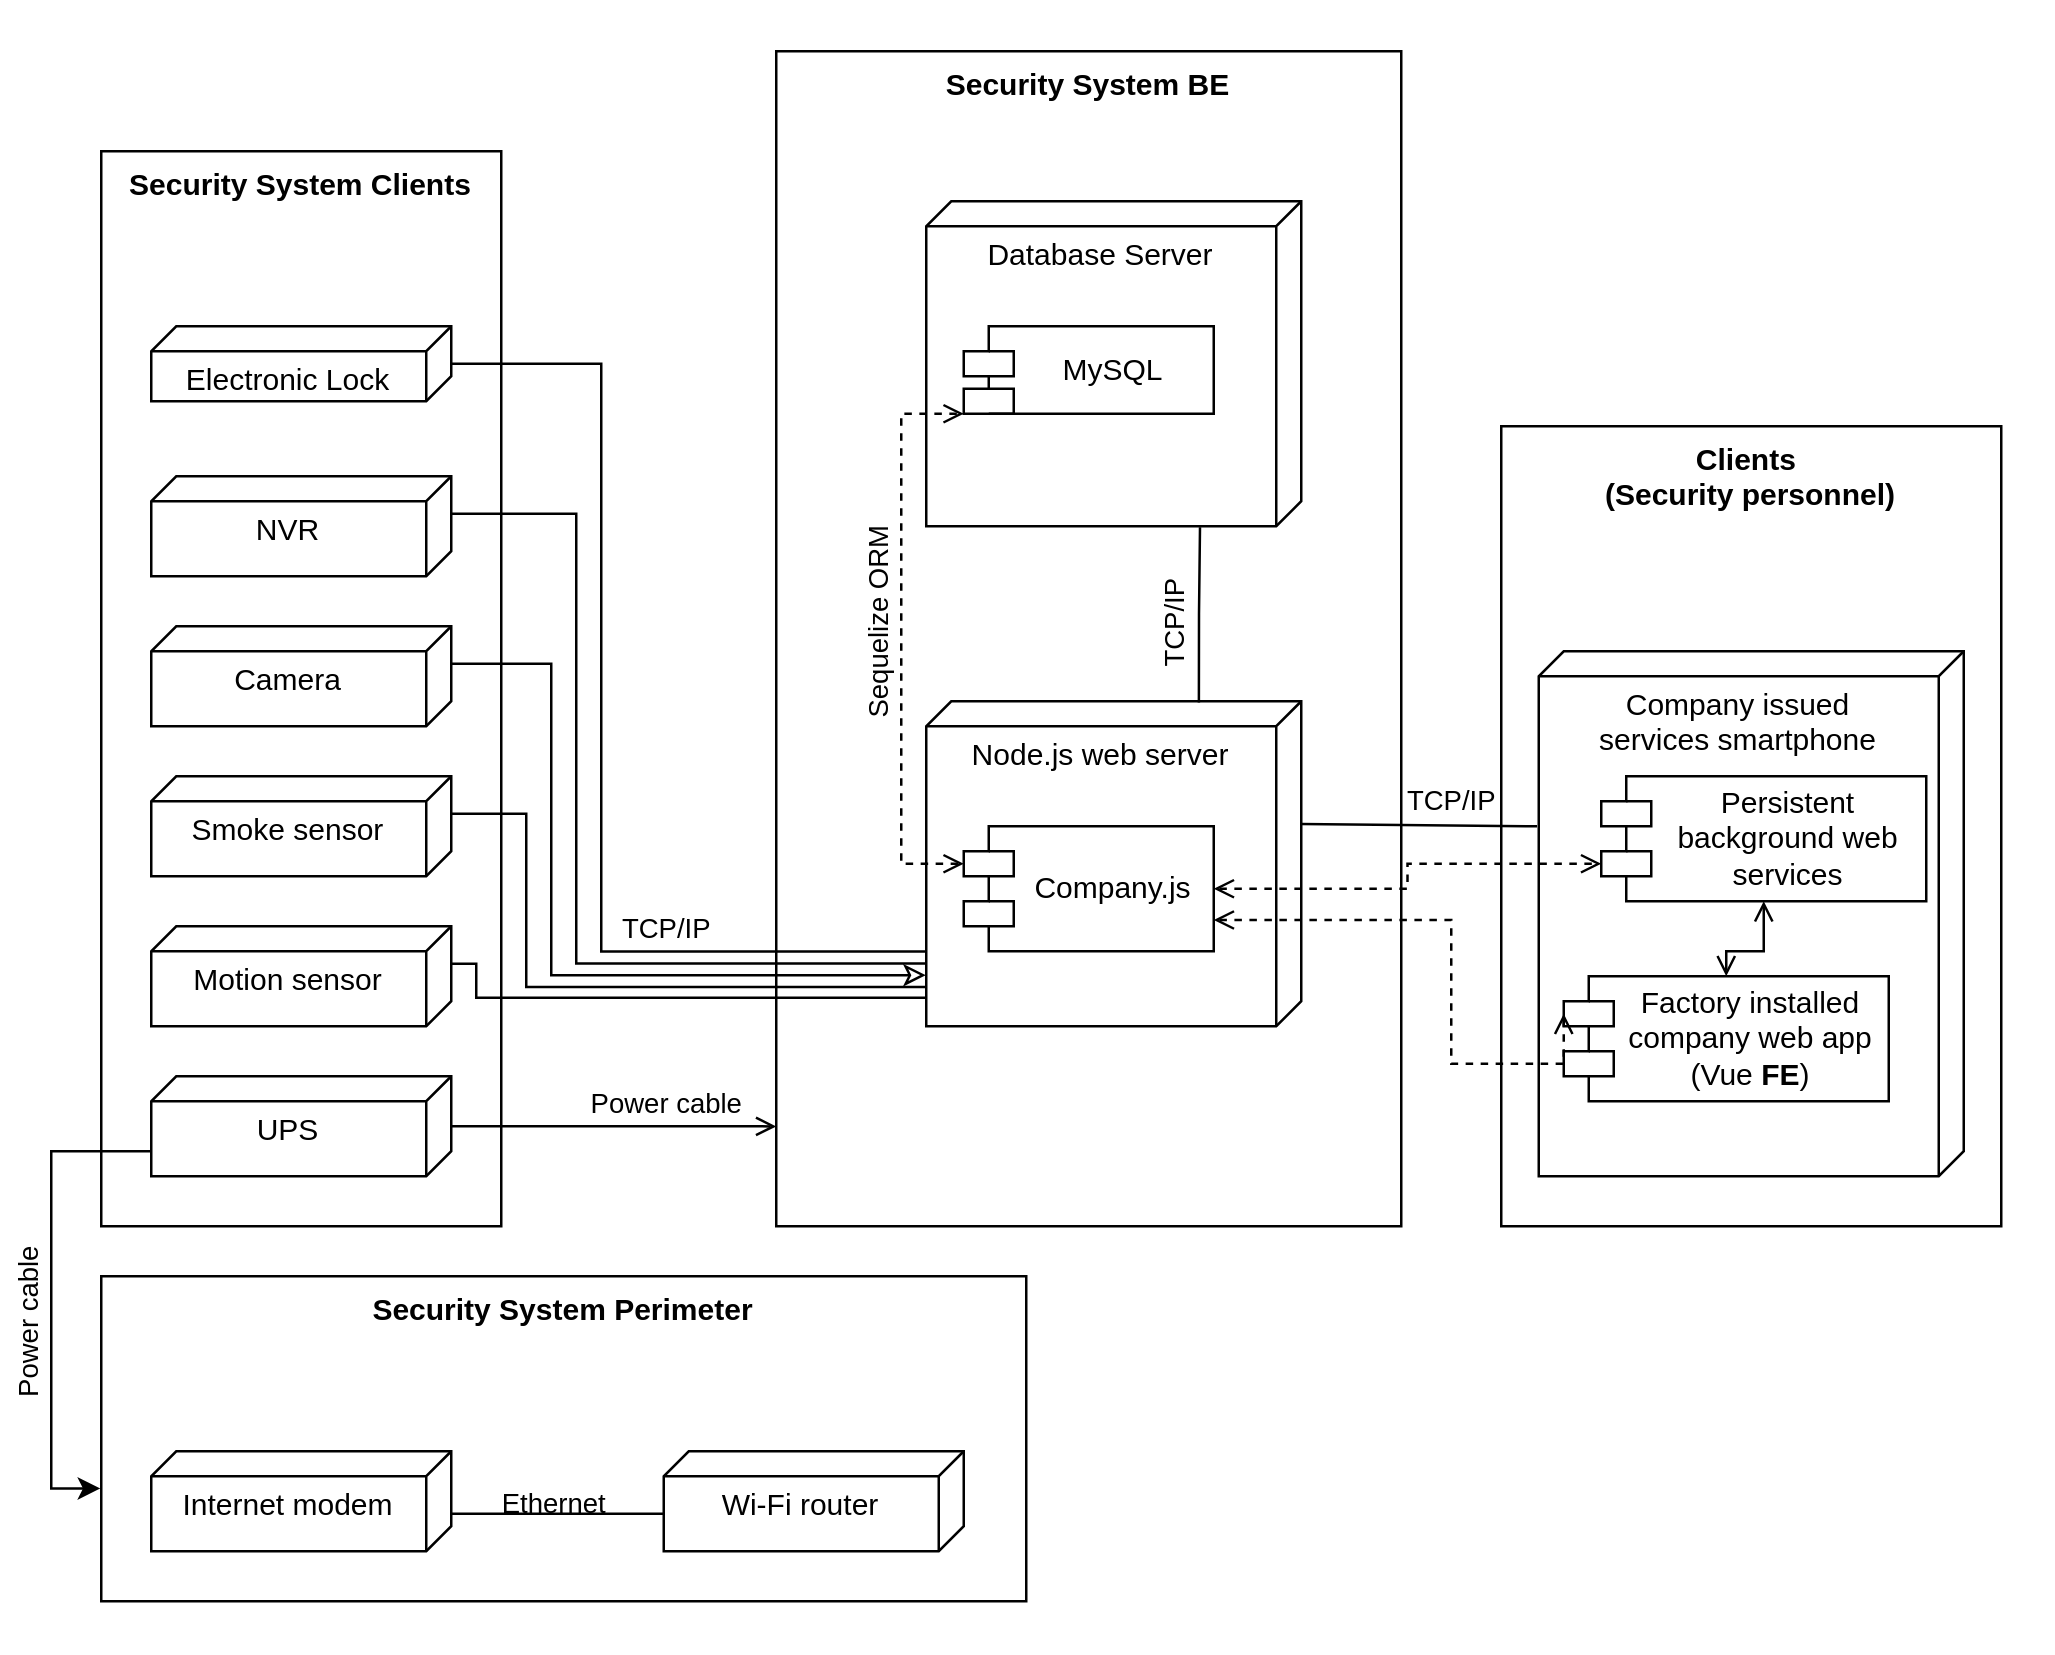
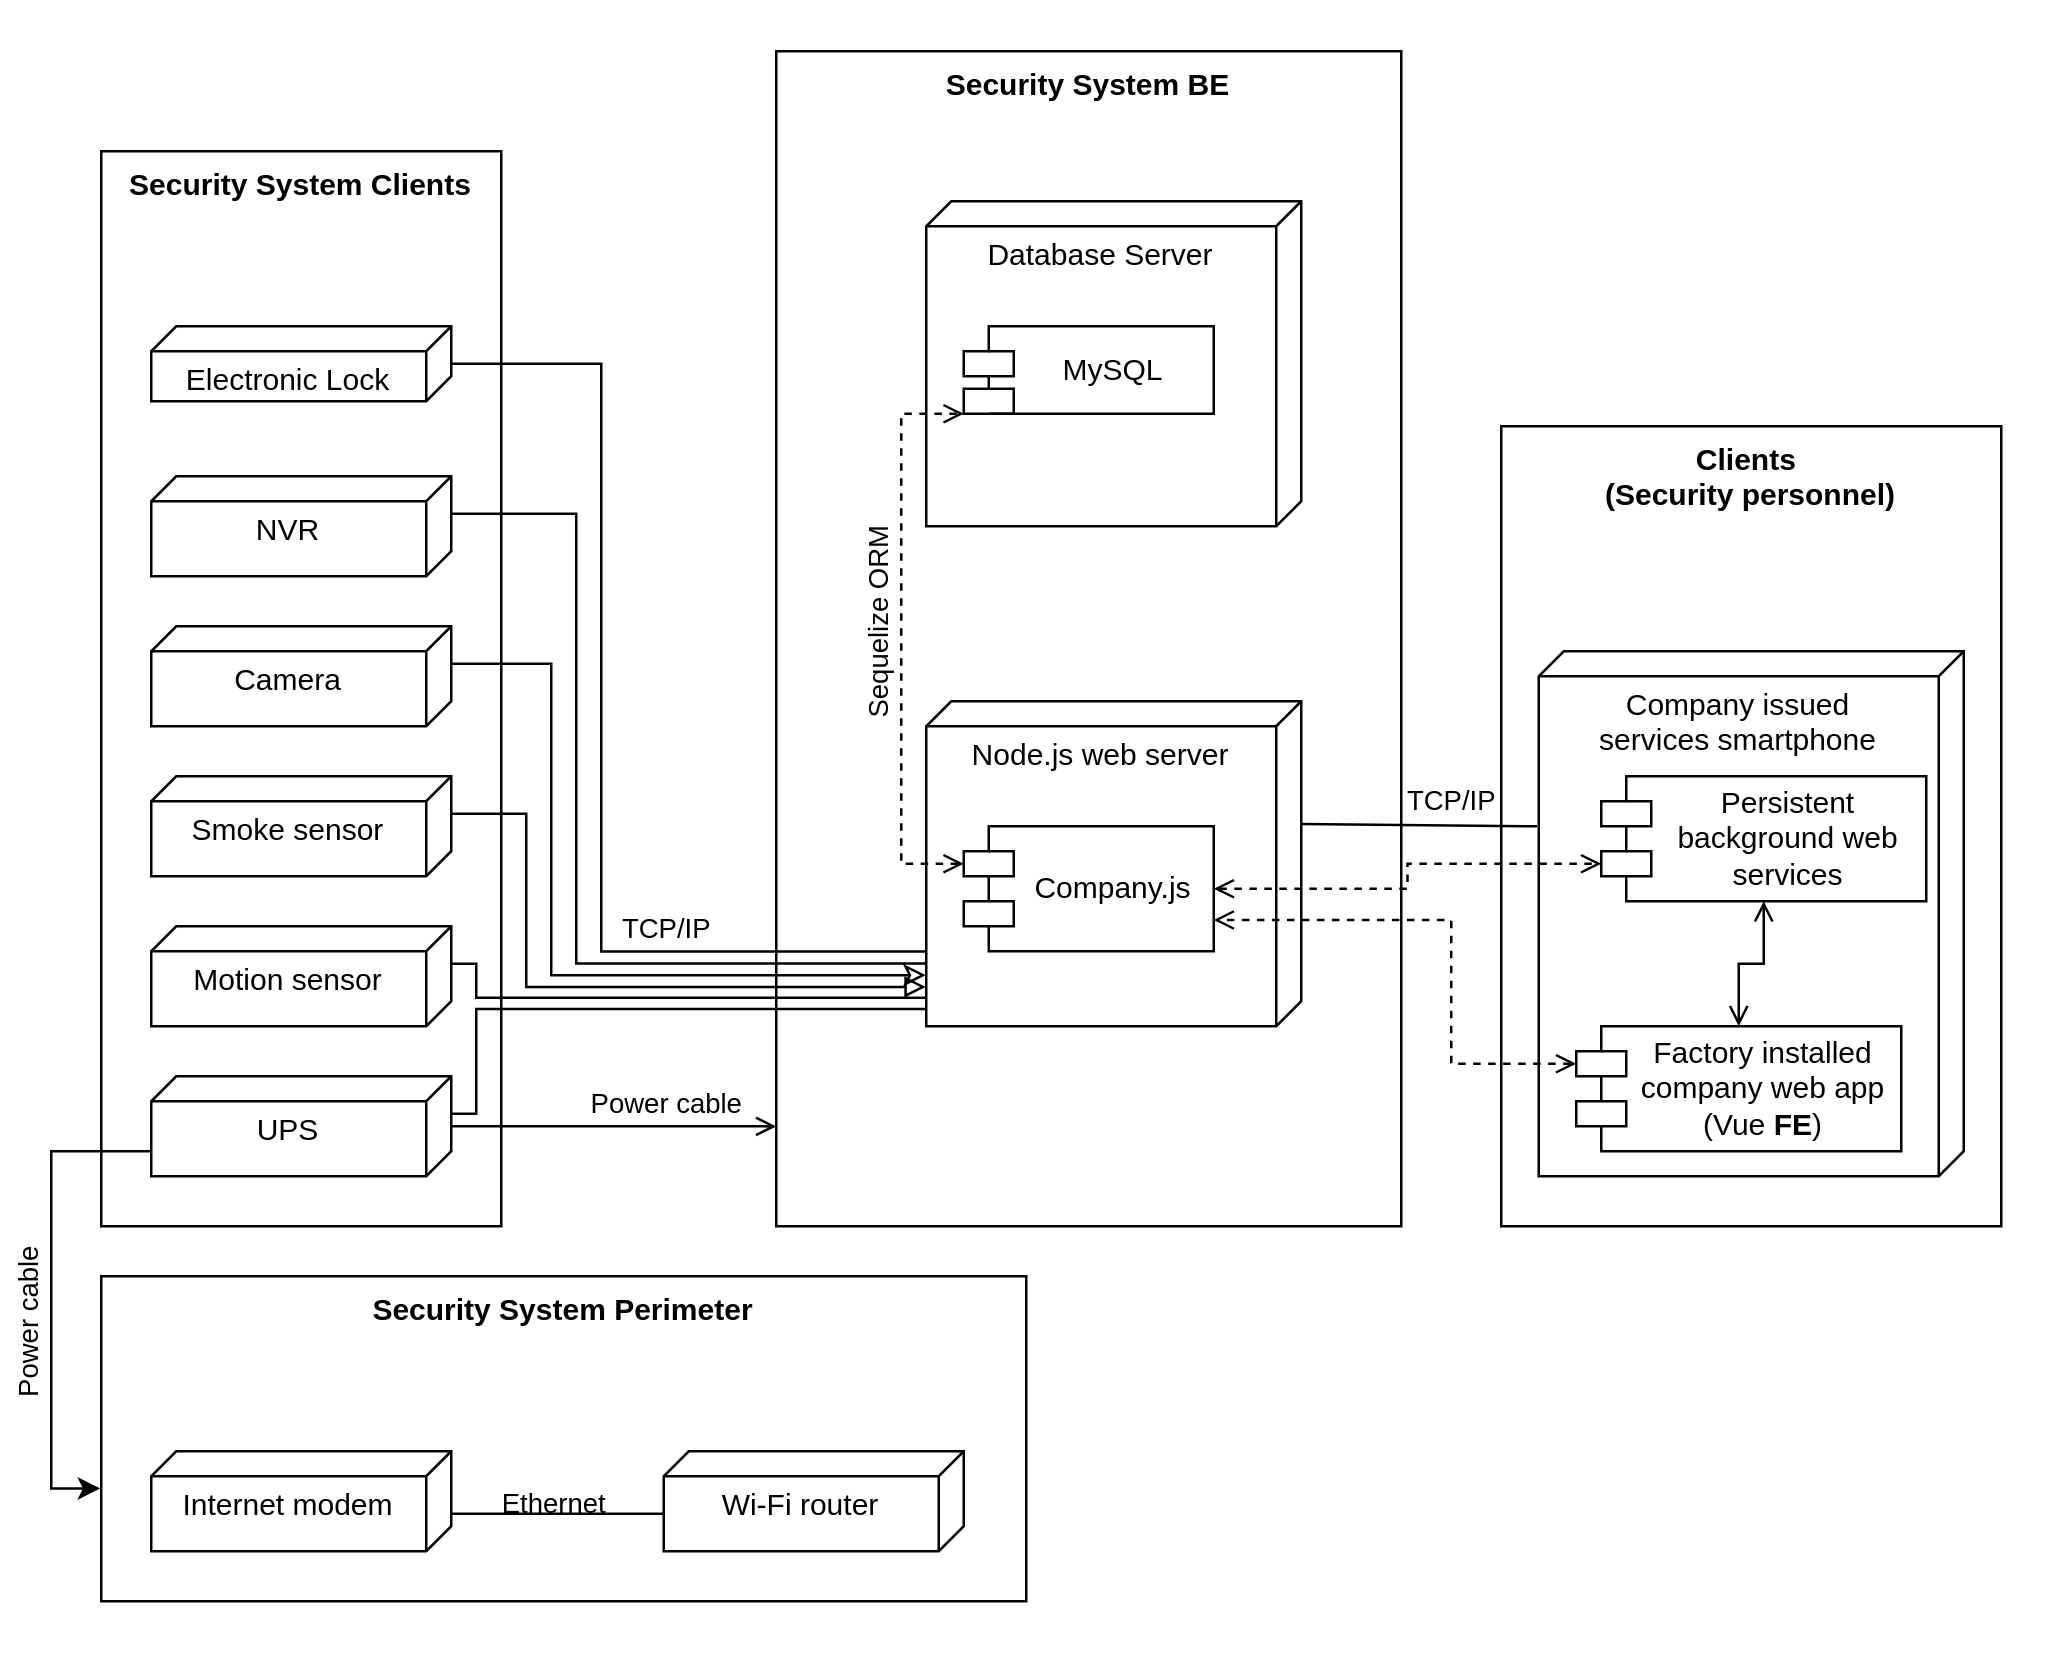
edge "Database Server" -- "Node.js web server": removed, label "TCP/IP"
edge "Smoke sensor" -- "Node.js web server": arrowhead none -> block
edge "Node.js web server" -- "UPS": added
node "Factory installed company web app (Vue FE)": moved (1726, 1039) -> (1739, 1089)
